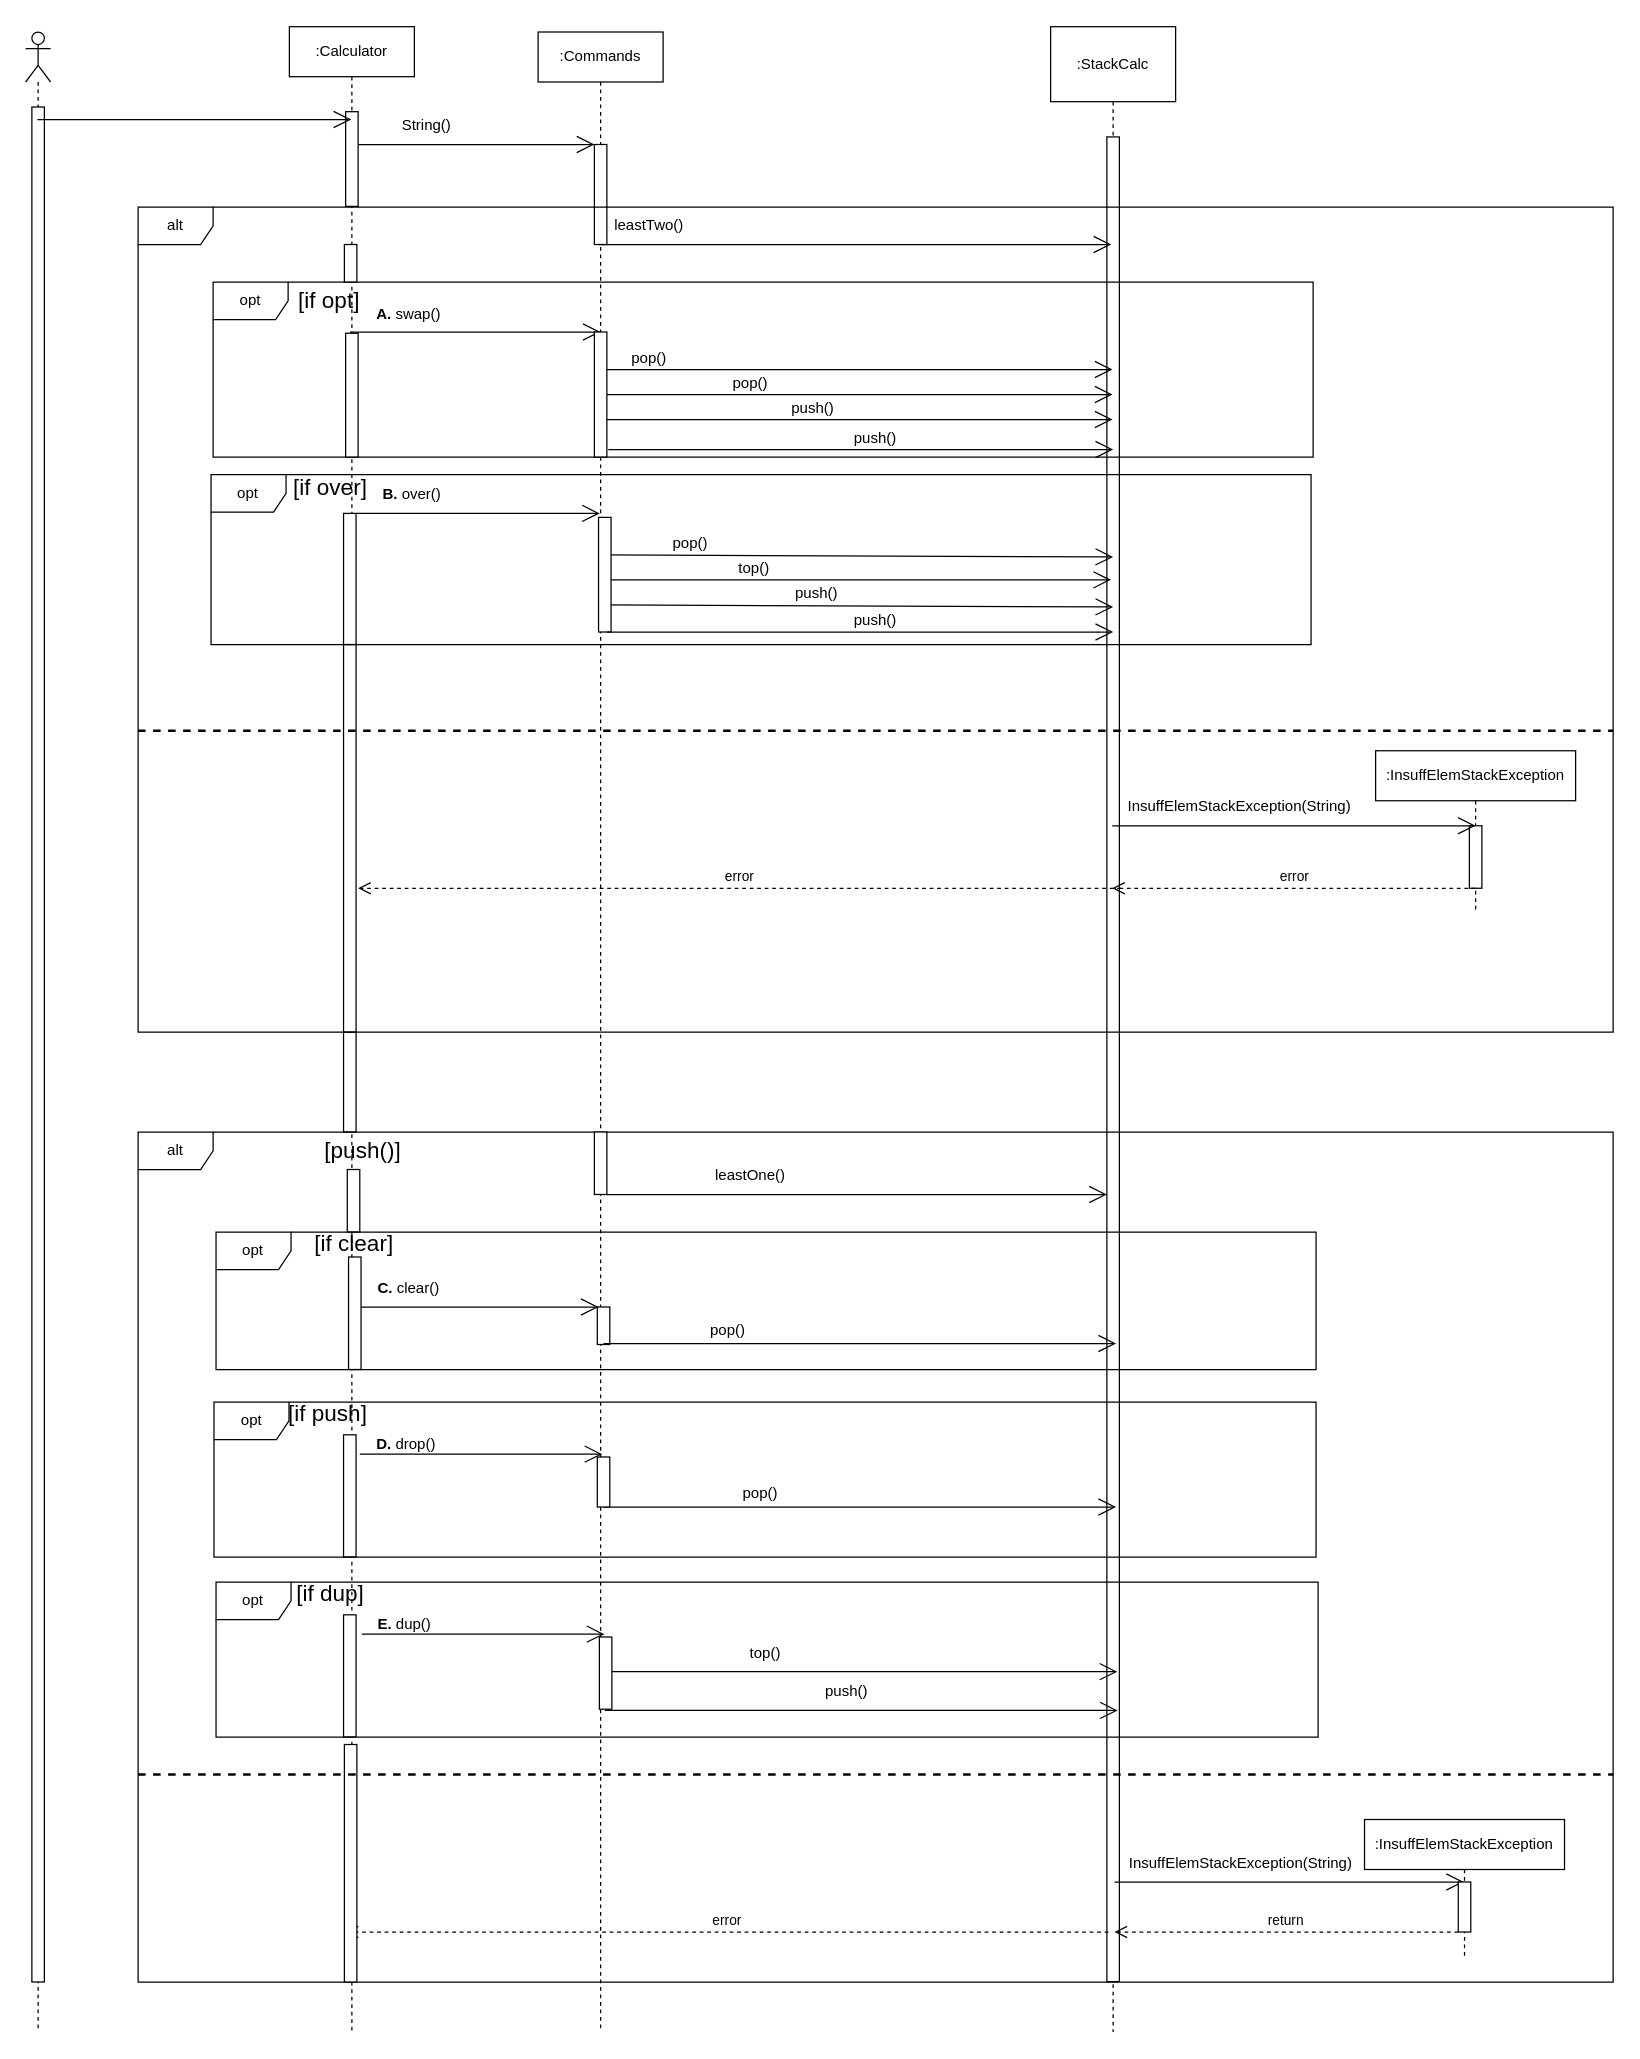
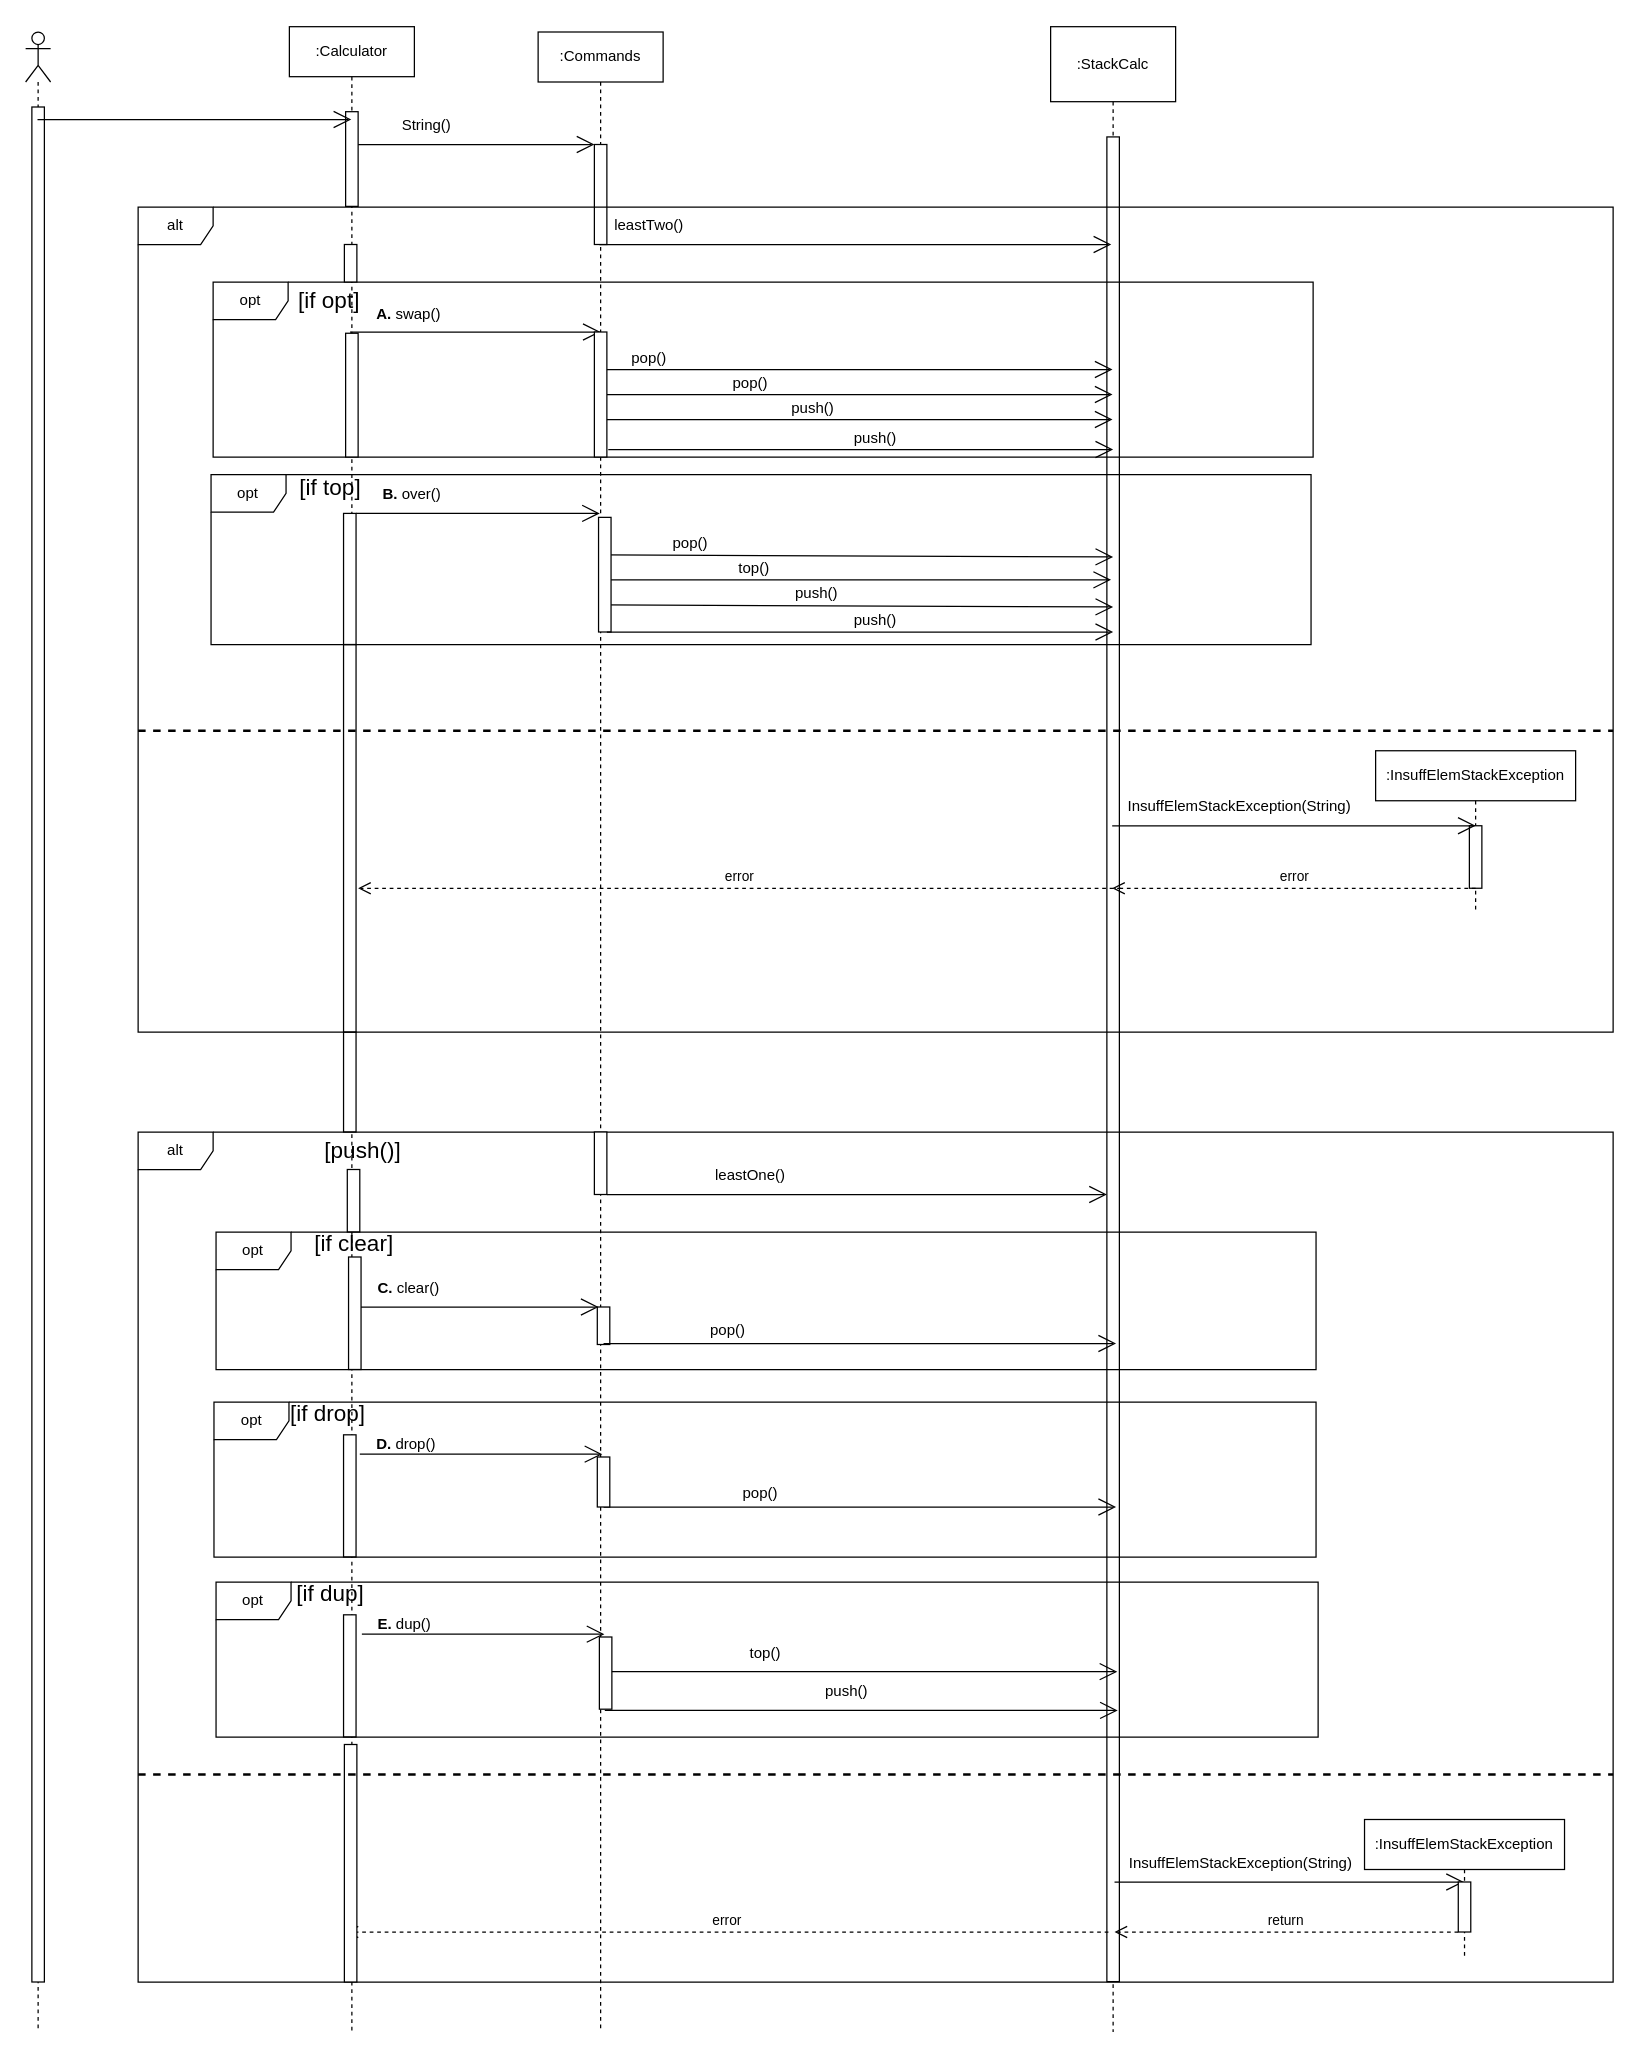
node "[if over]": label "[if over]" -> "[if top]"
node "[if push]": label "[if push]" -> "[if drop]"
